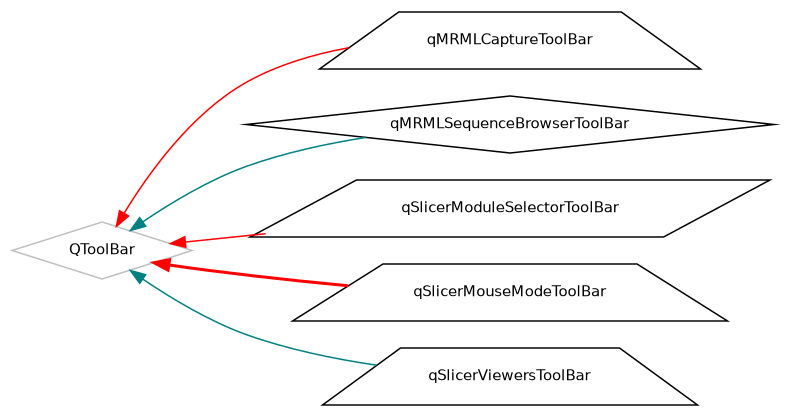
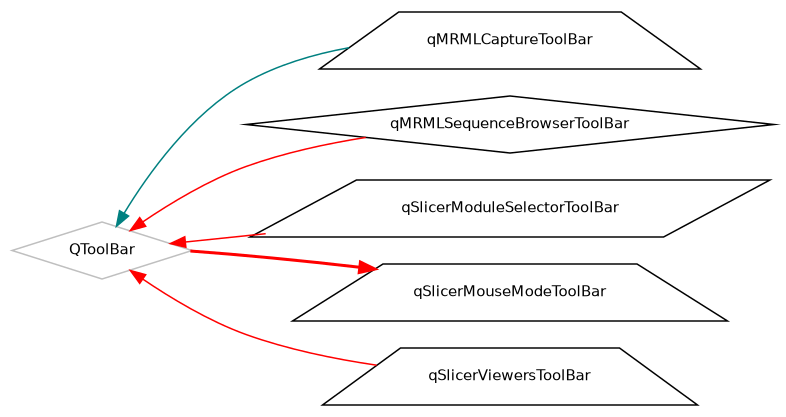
edge "qMRMLCaptureToolBar" -> "QToolBar": color red -> teal
edge "qMRMLSequenceBrowserToolBar" -> "QToolBar": color teal -> red
edge "qSlicerMouseModeToolBar" -> "QToolBar": reversed
edge "qSlicerViewersToolBar" -> "QToolBar": color teal -> red
